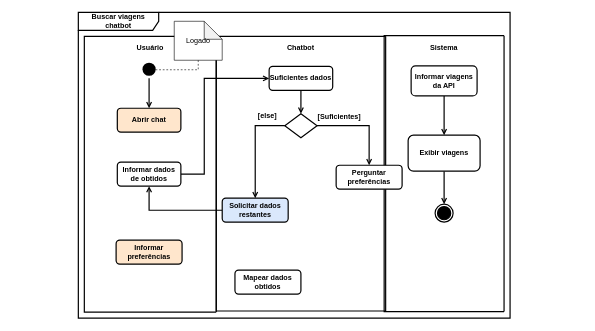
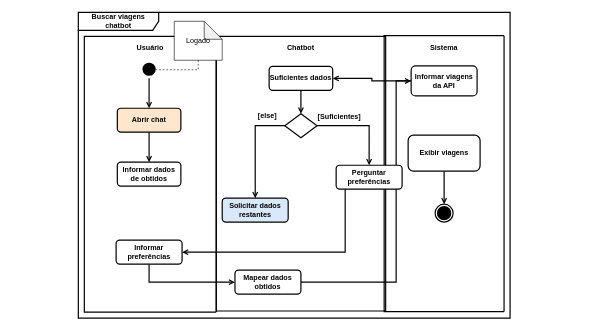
edge "Informar dados de obtidos" -> "Suficientes dados": removed
edge "Informar viagens da API" -> "Exibir viagens": now "Informar viagens da API" -> "Suficientes dados"
edge "Abrir chat" -> "Informar dados de obtidos": added
edge "Solicitar dados restantes" -> "Informar dados de obtidos": removed
node "Informar preferências": fillcolor #ffe6cc -> #ffffff
edge "Perguntar preferências" -> "Informar preferências": added
edge "Informar preferências" -> "Mapear dados obtidos": added
edge "Mapear dados obtidos" -> "Informar viagens da API": added
